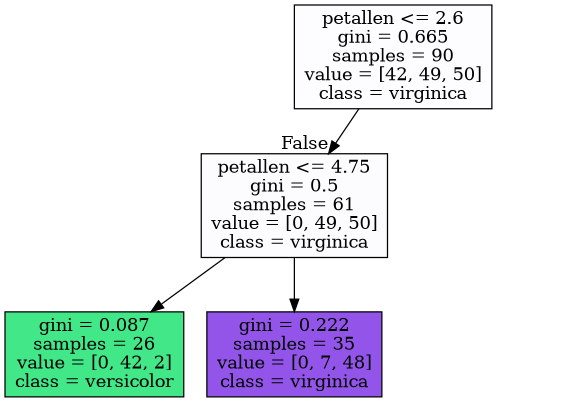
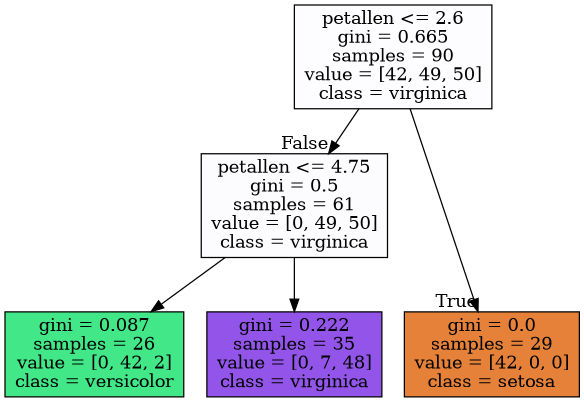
node "gini = 0.0 samples = 29 value = [42, 0, 0] class = setosa": added
